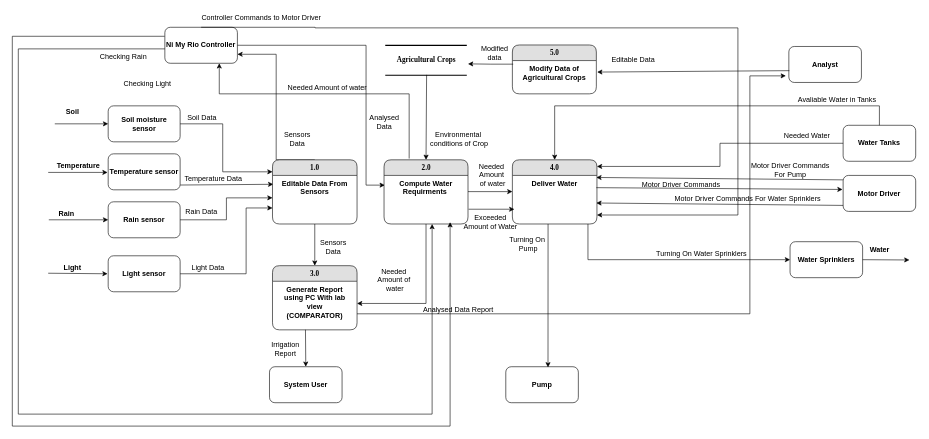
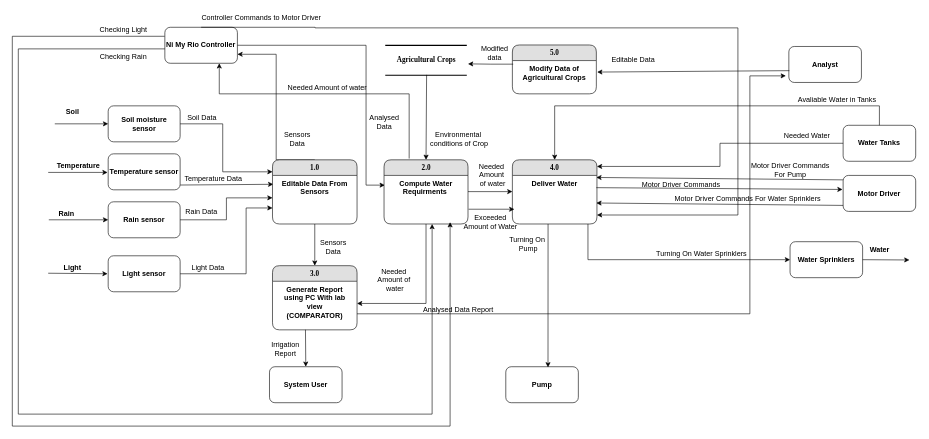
node "Checking Light": moved (147, 84) -> (123, 30)
